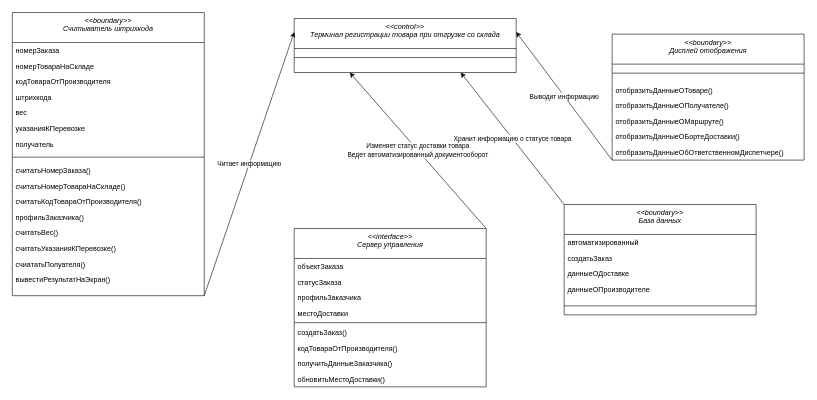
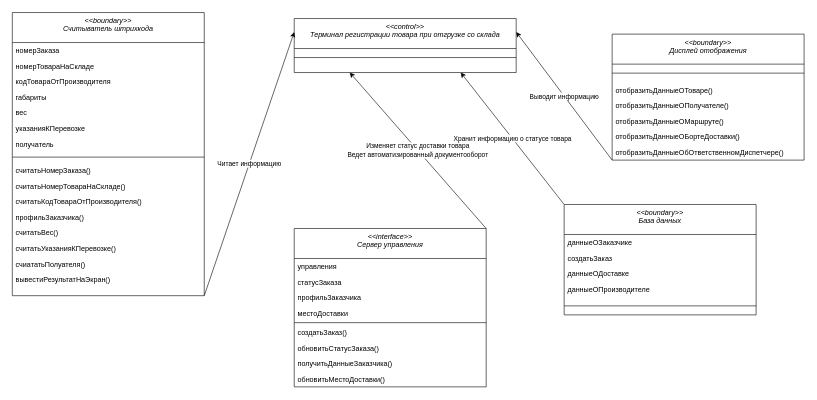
node "штрихкода": label "штрихкода" -> "габариты"
node "автоматизированный": label "автоматизированный" -> "данныеОЗаказчике"
node "объектЗаказа": label "объектЗаказа" -> "управления"
node "кодТовараОтПроизводителя()": label "кодТовараОтПроизводителя()" -> "обновитьСтатусЗаказа()"
